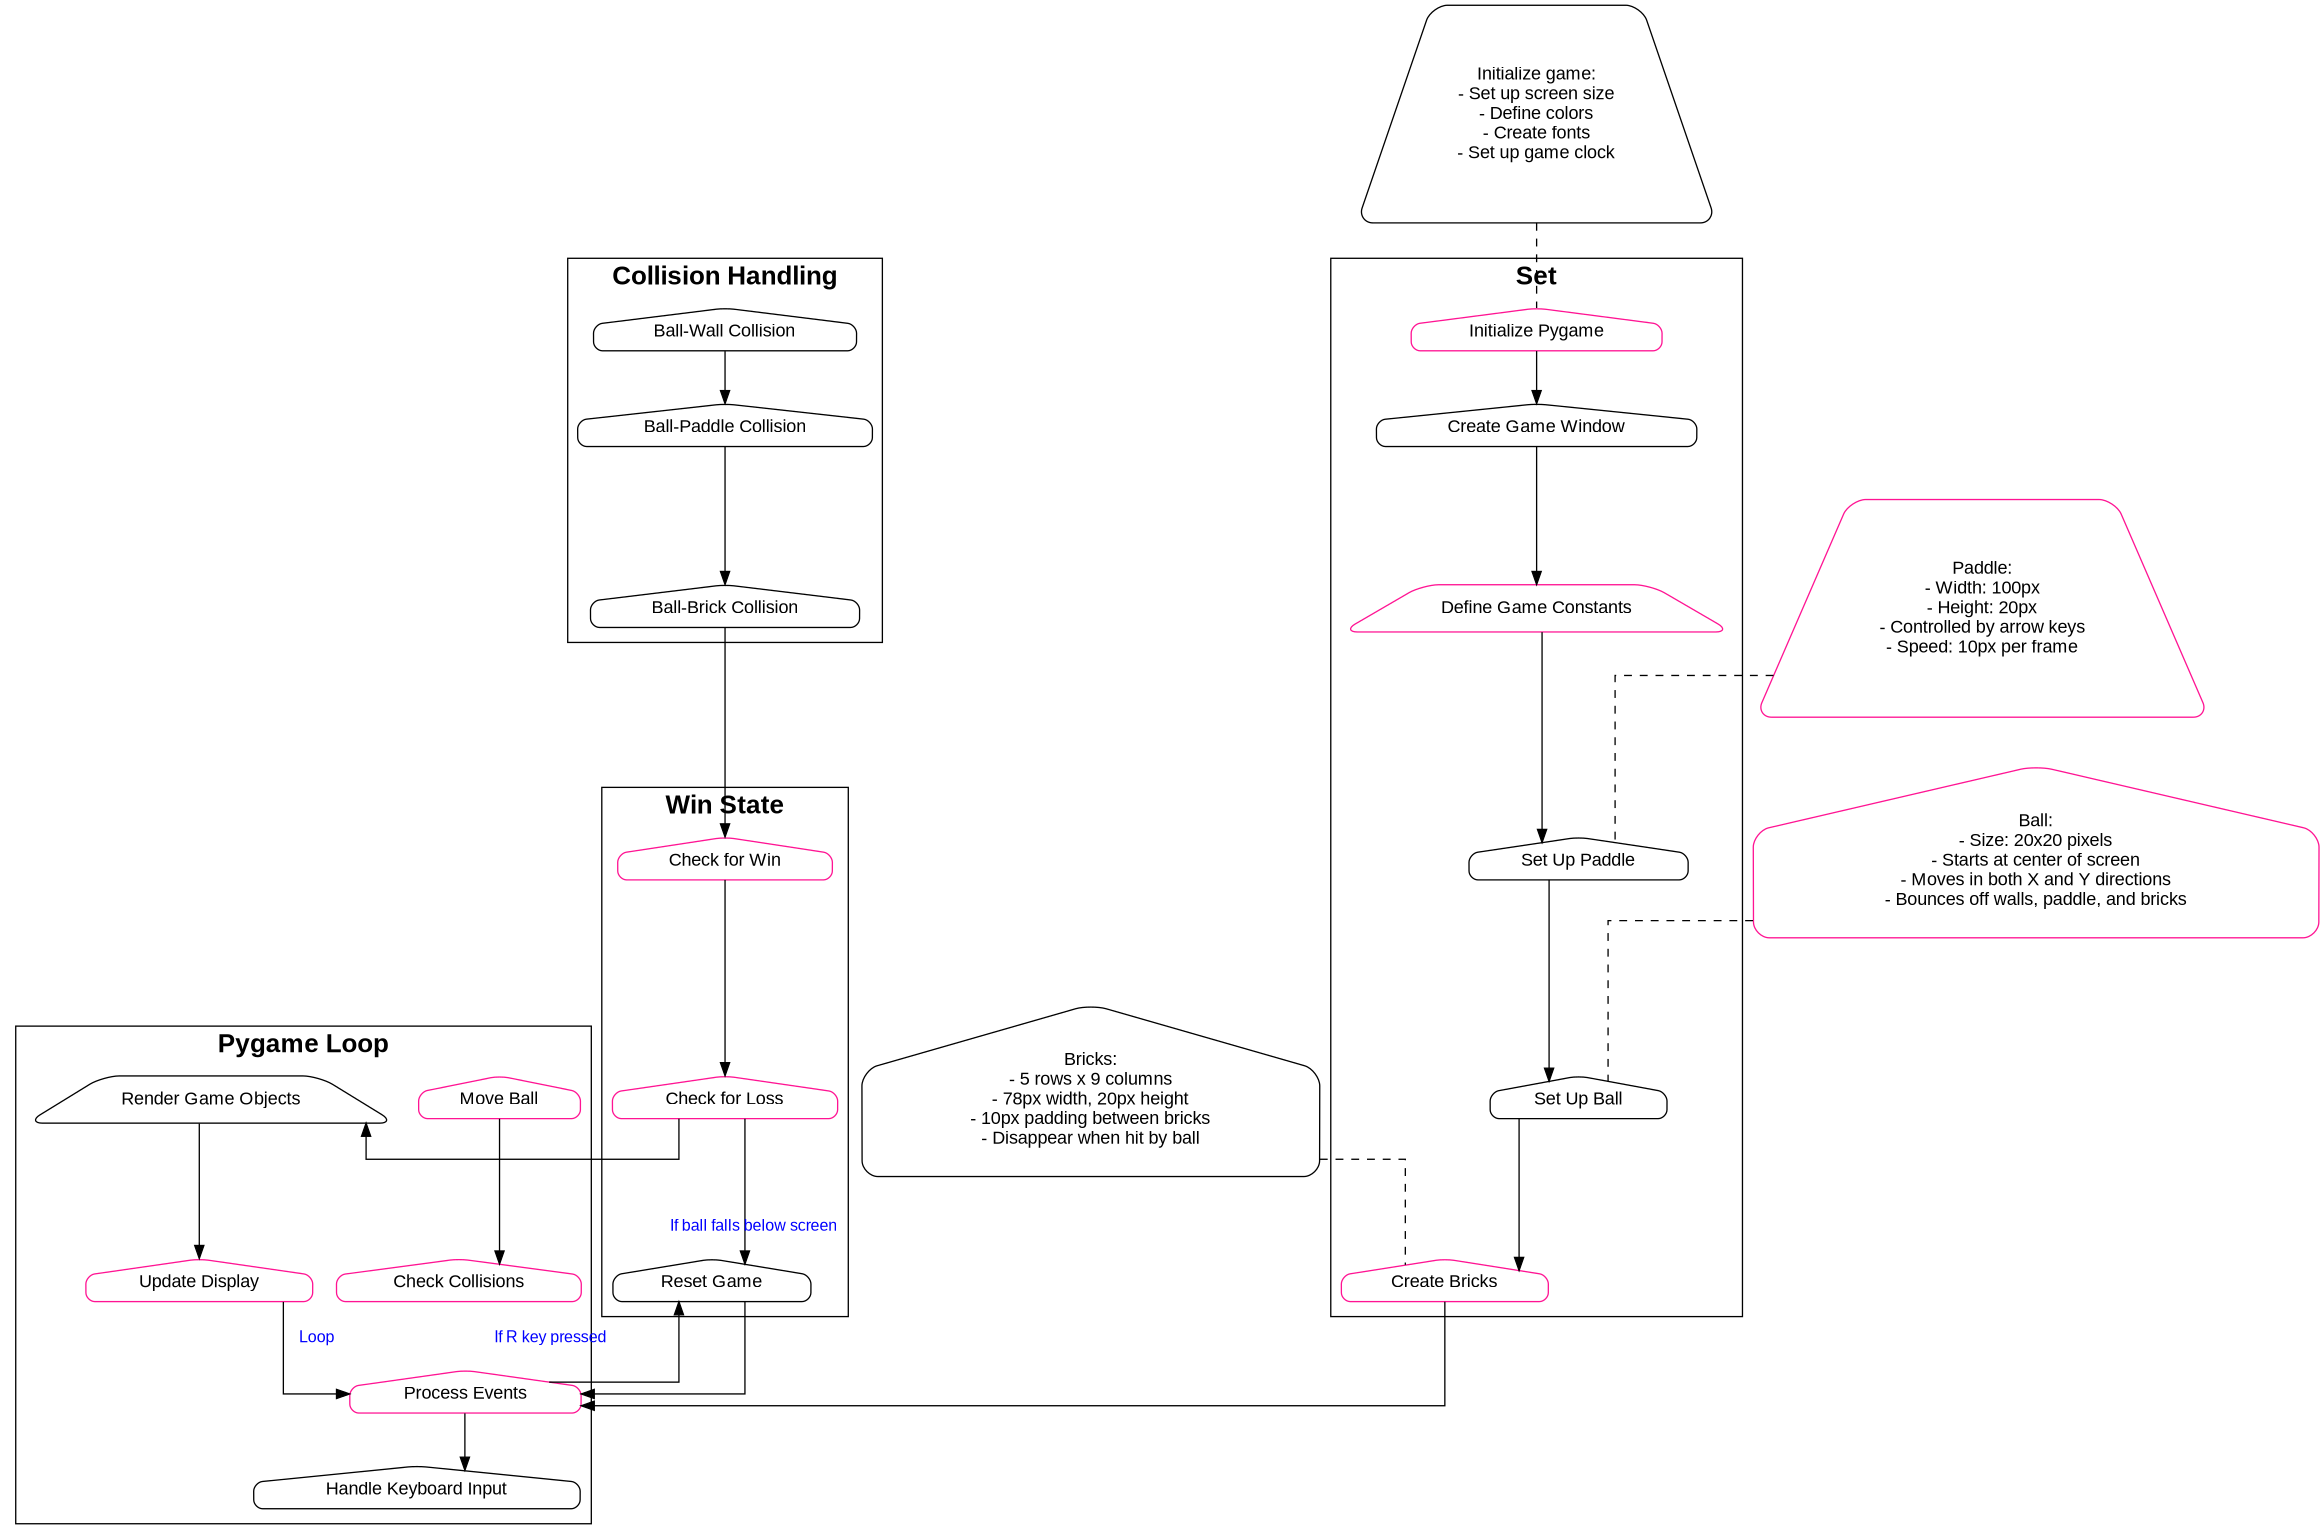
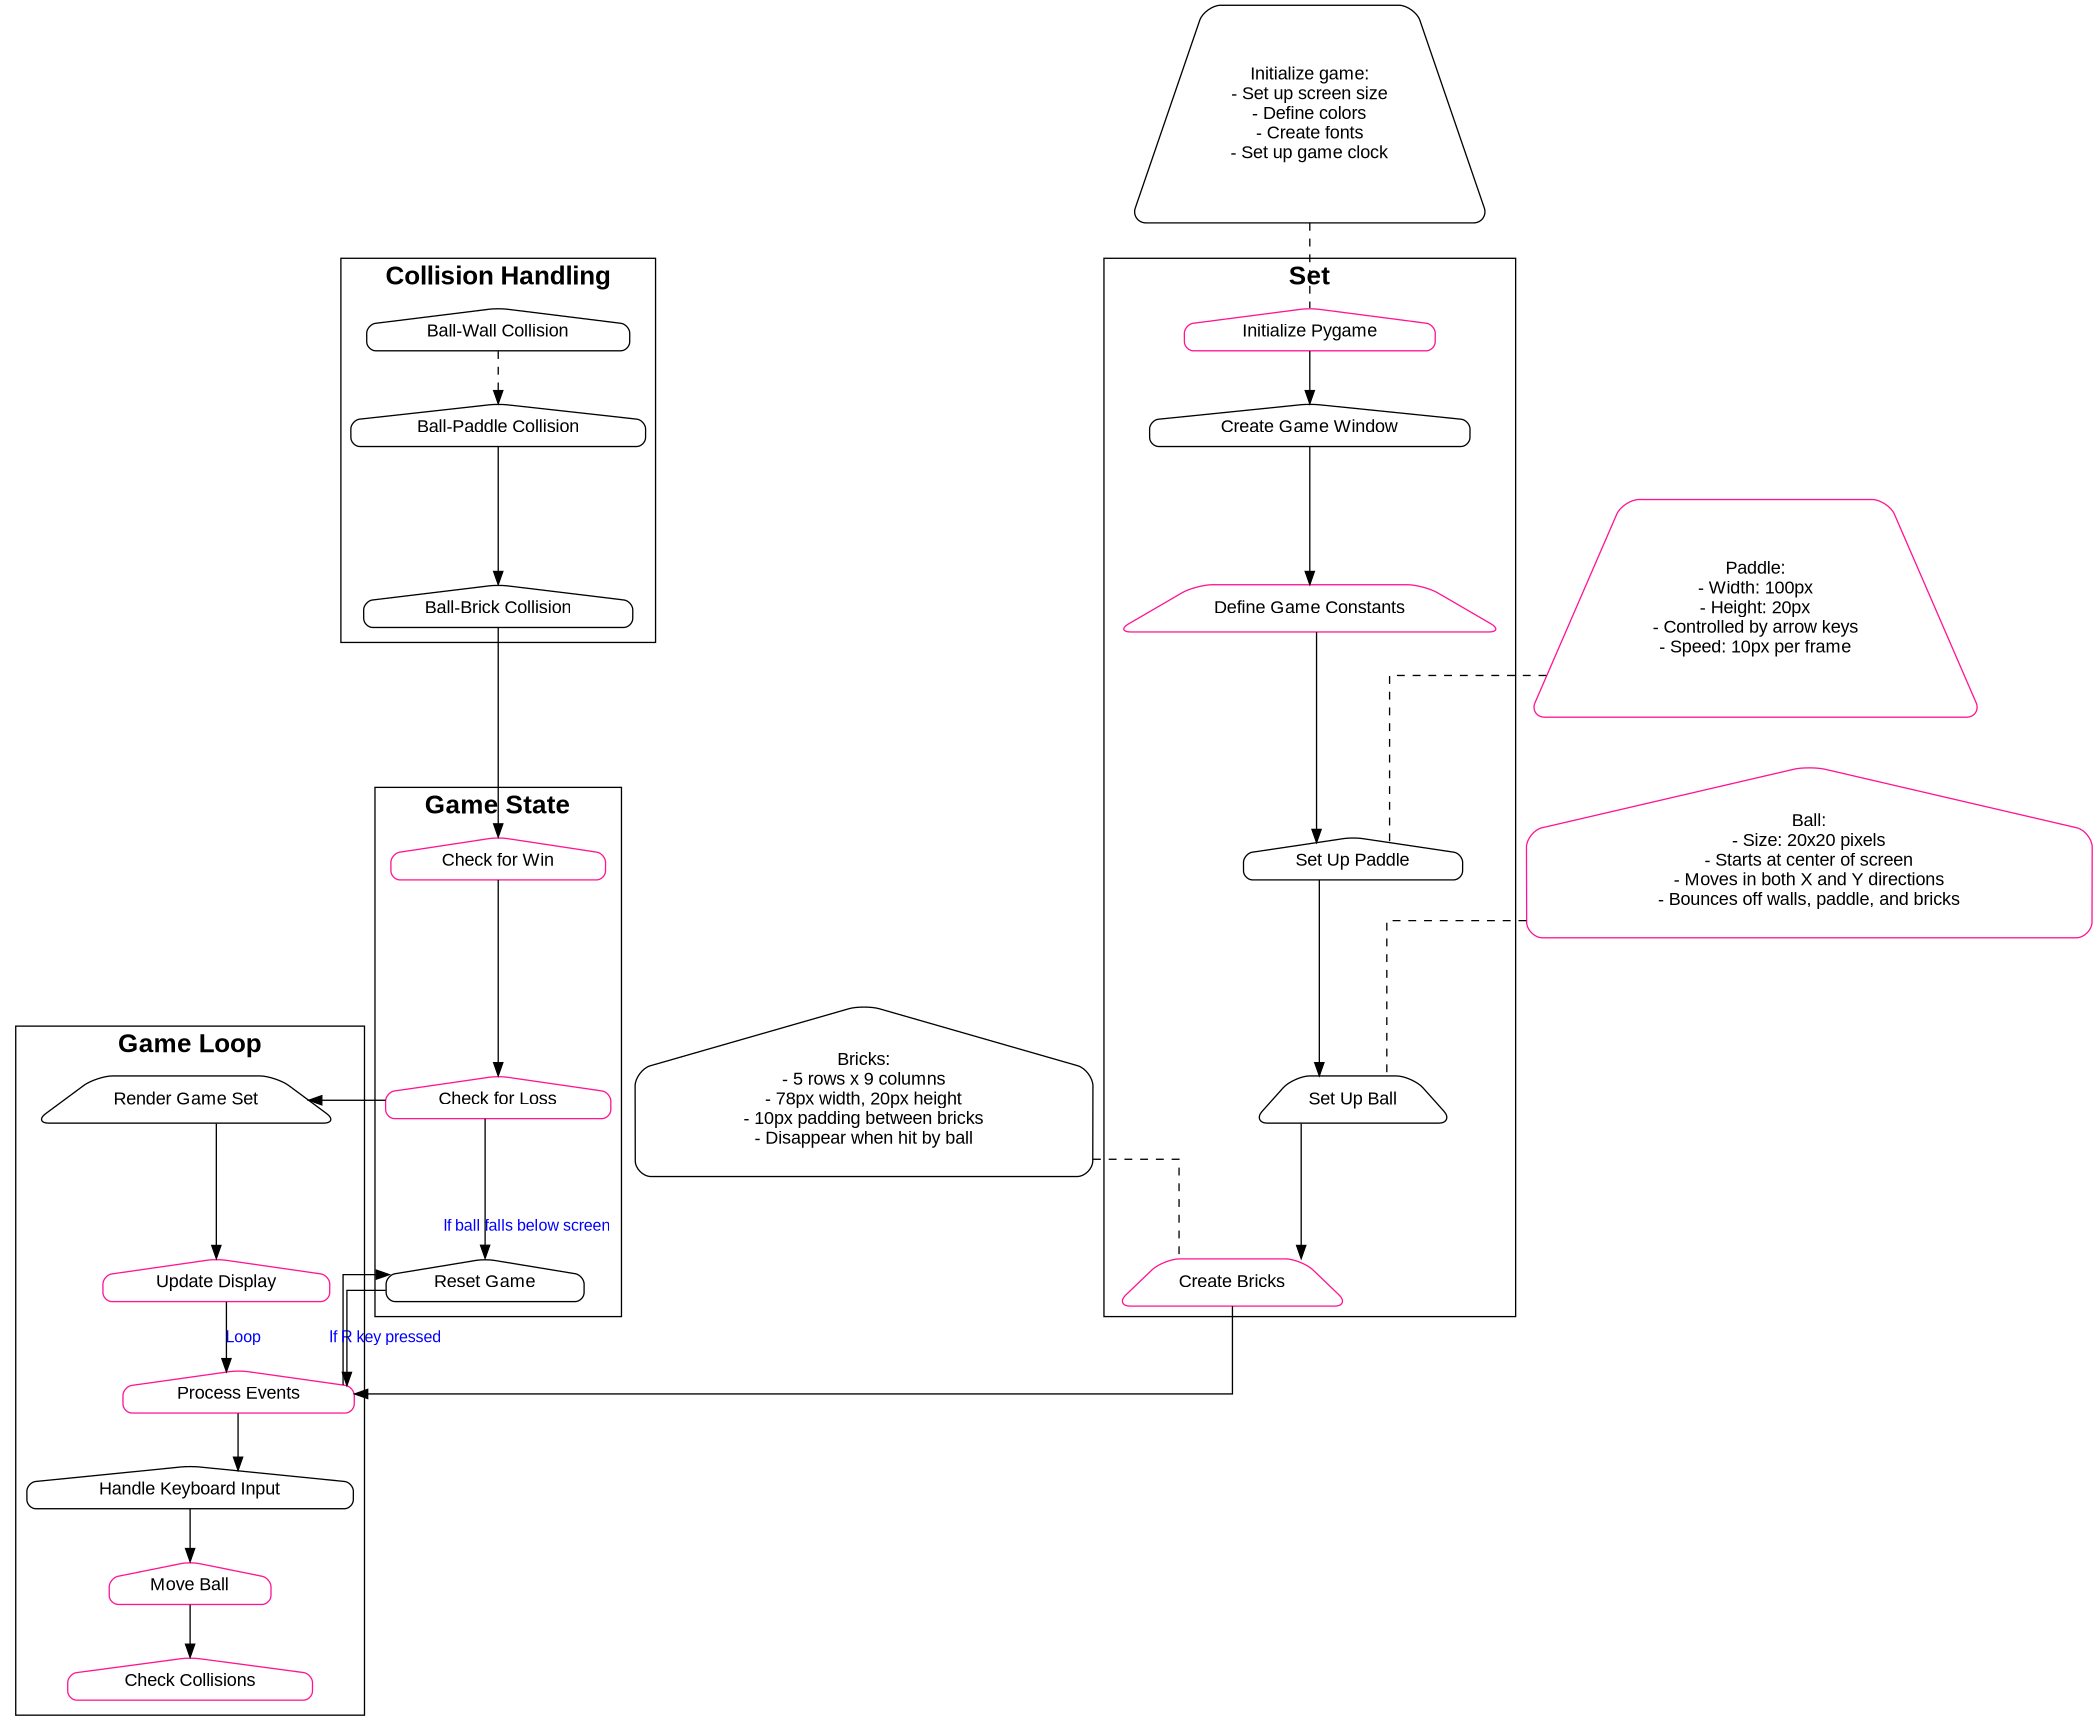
edge "Ball-Wall Collision" -> "Ball-Paddle Collision": style solid -> dashed
cluster "Win State": label "Win State" -> "Game State"
cluster "Pygame Loop": label "Pygame Loop" -> "Game Loop"
node "Render Game Objects": label "Render Game Objects" -> "Render Game Set"
node "Set Up Ball": shape house -> trapezium
node "Create Bricks": shape house -> trapezium
edge "Handle Keyboard Input" -> "Move Ball": added
